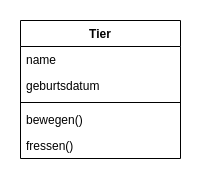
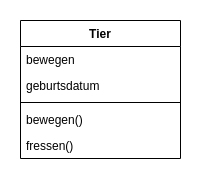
node "name": label "name" -> "bewegen"
